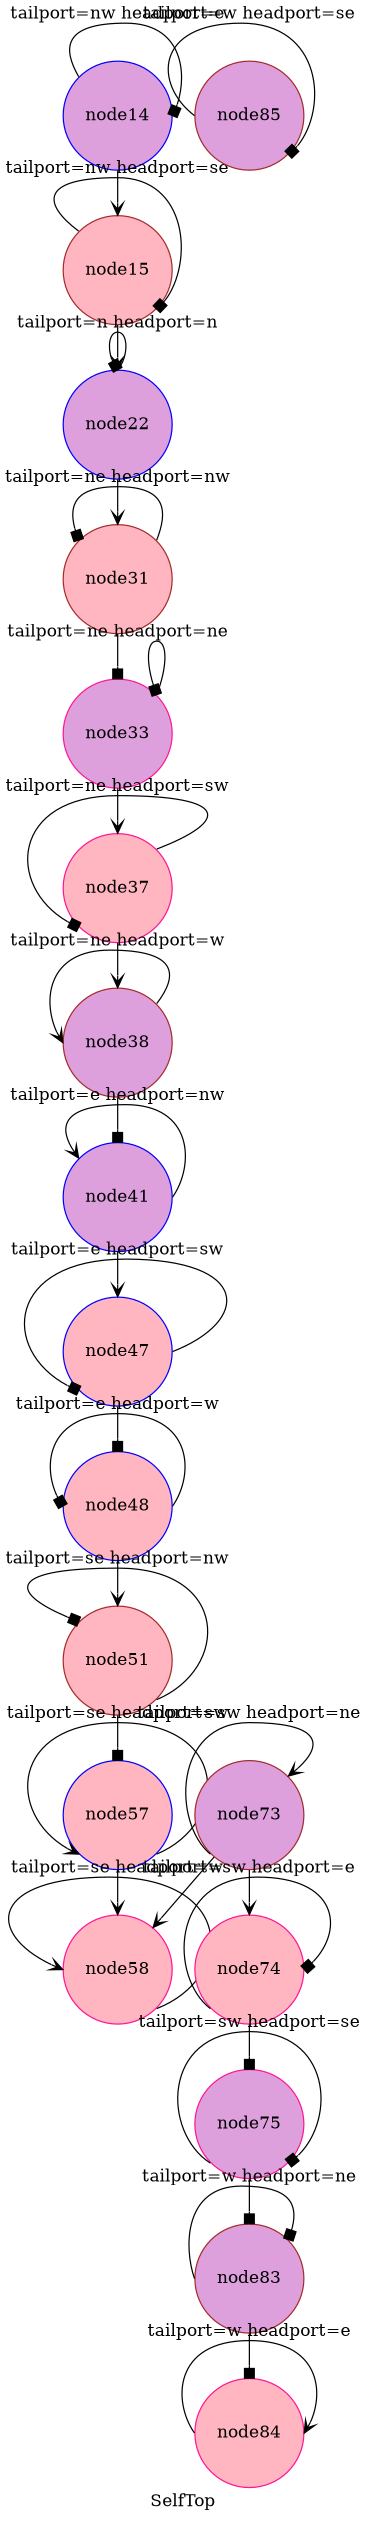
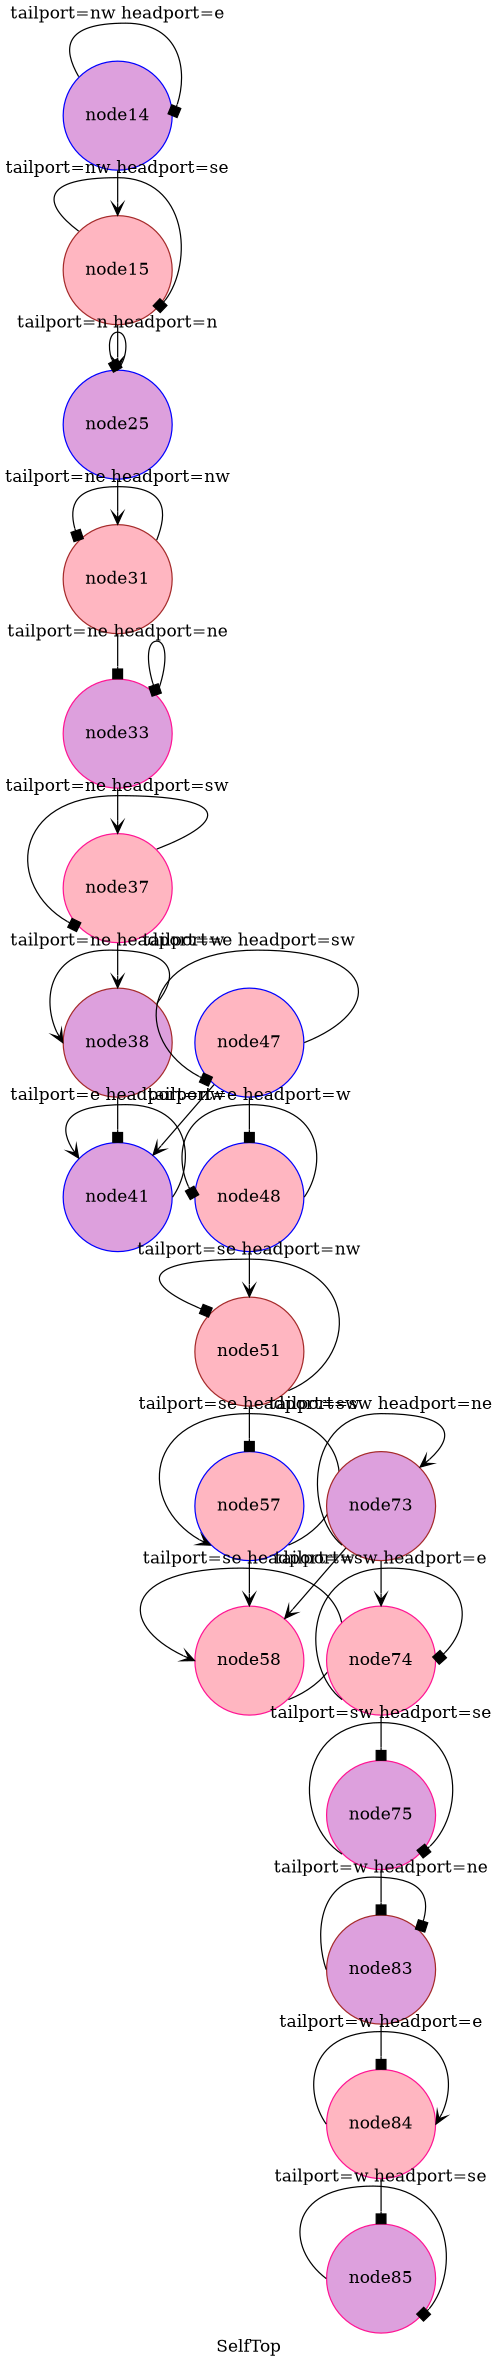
node "node85": color brown -> deeppink
node "node22": label "node22" -> "node25"
edge "node41" -> "node47": reversed
edge "node84" -> "node85": added
